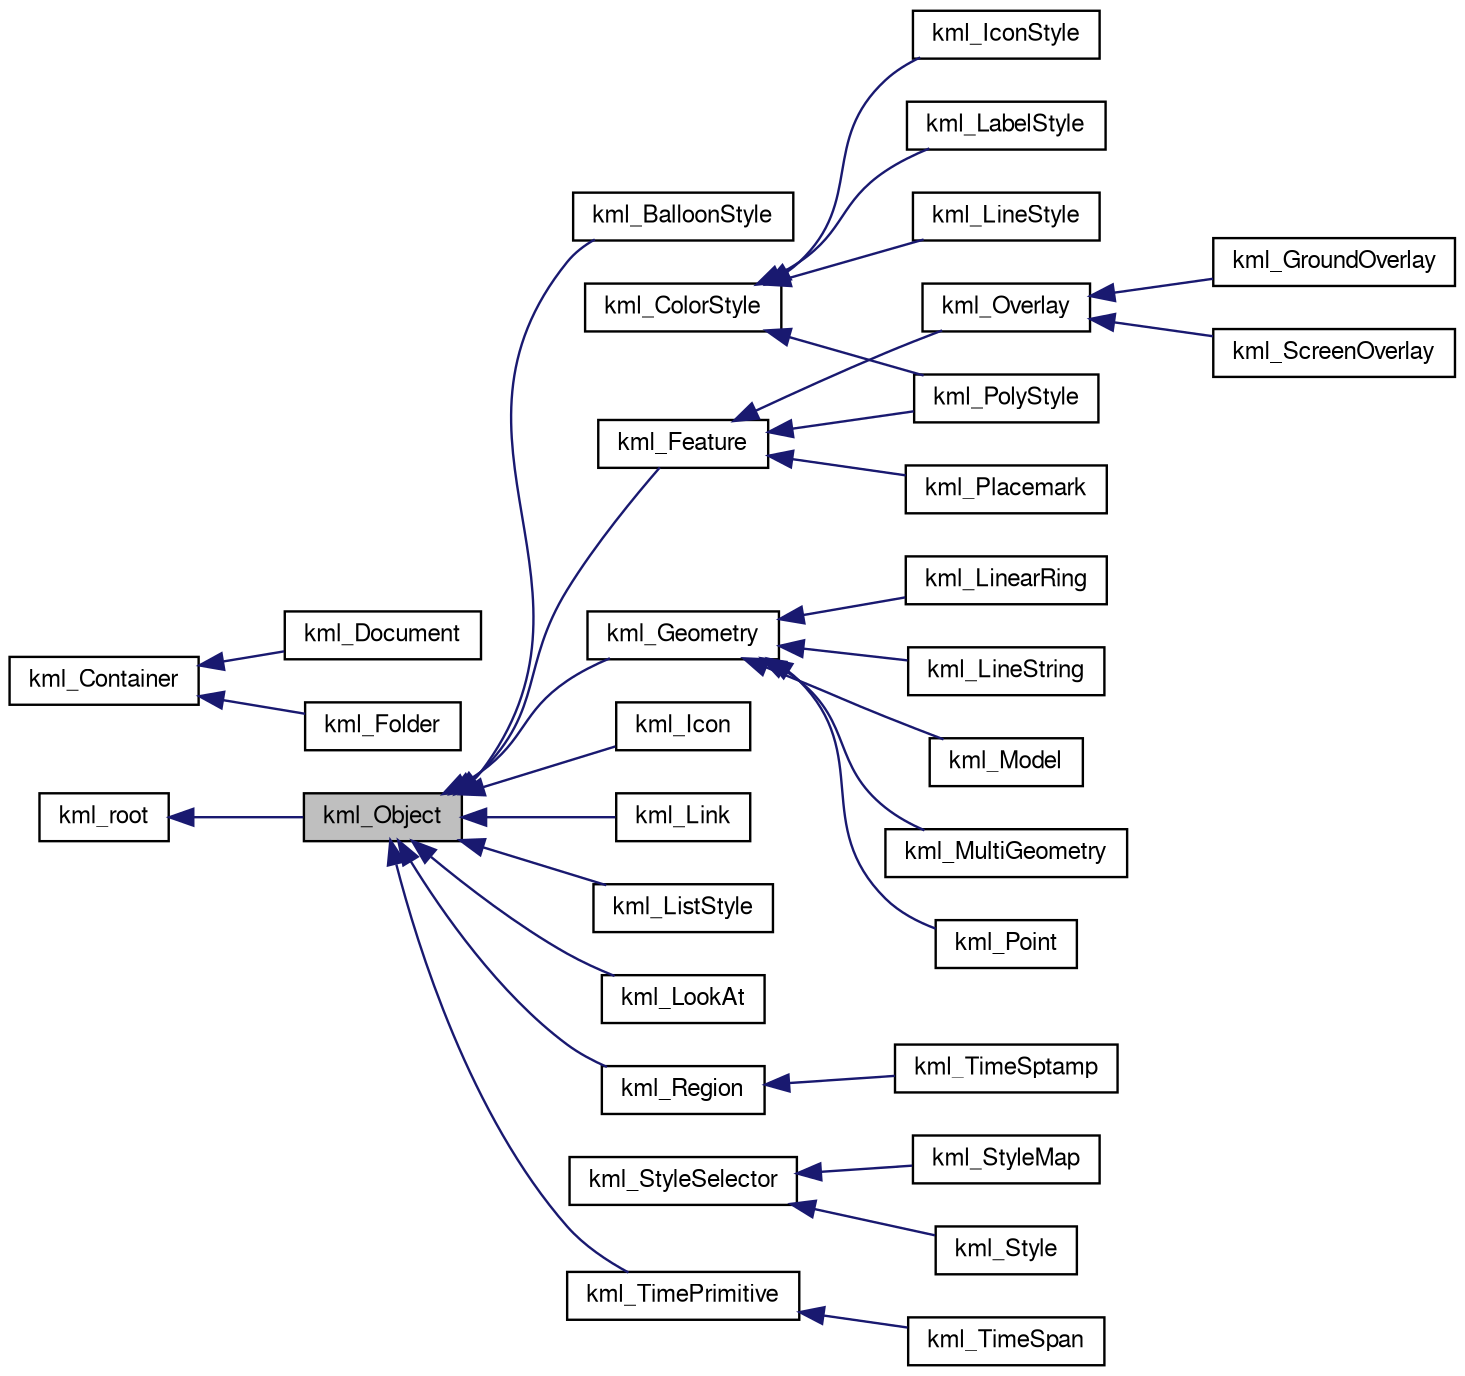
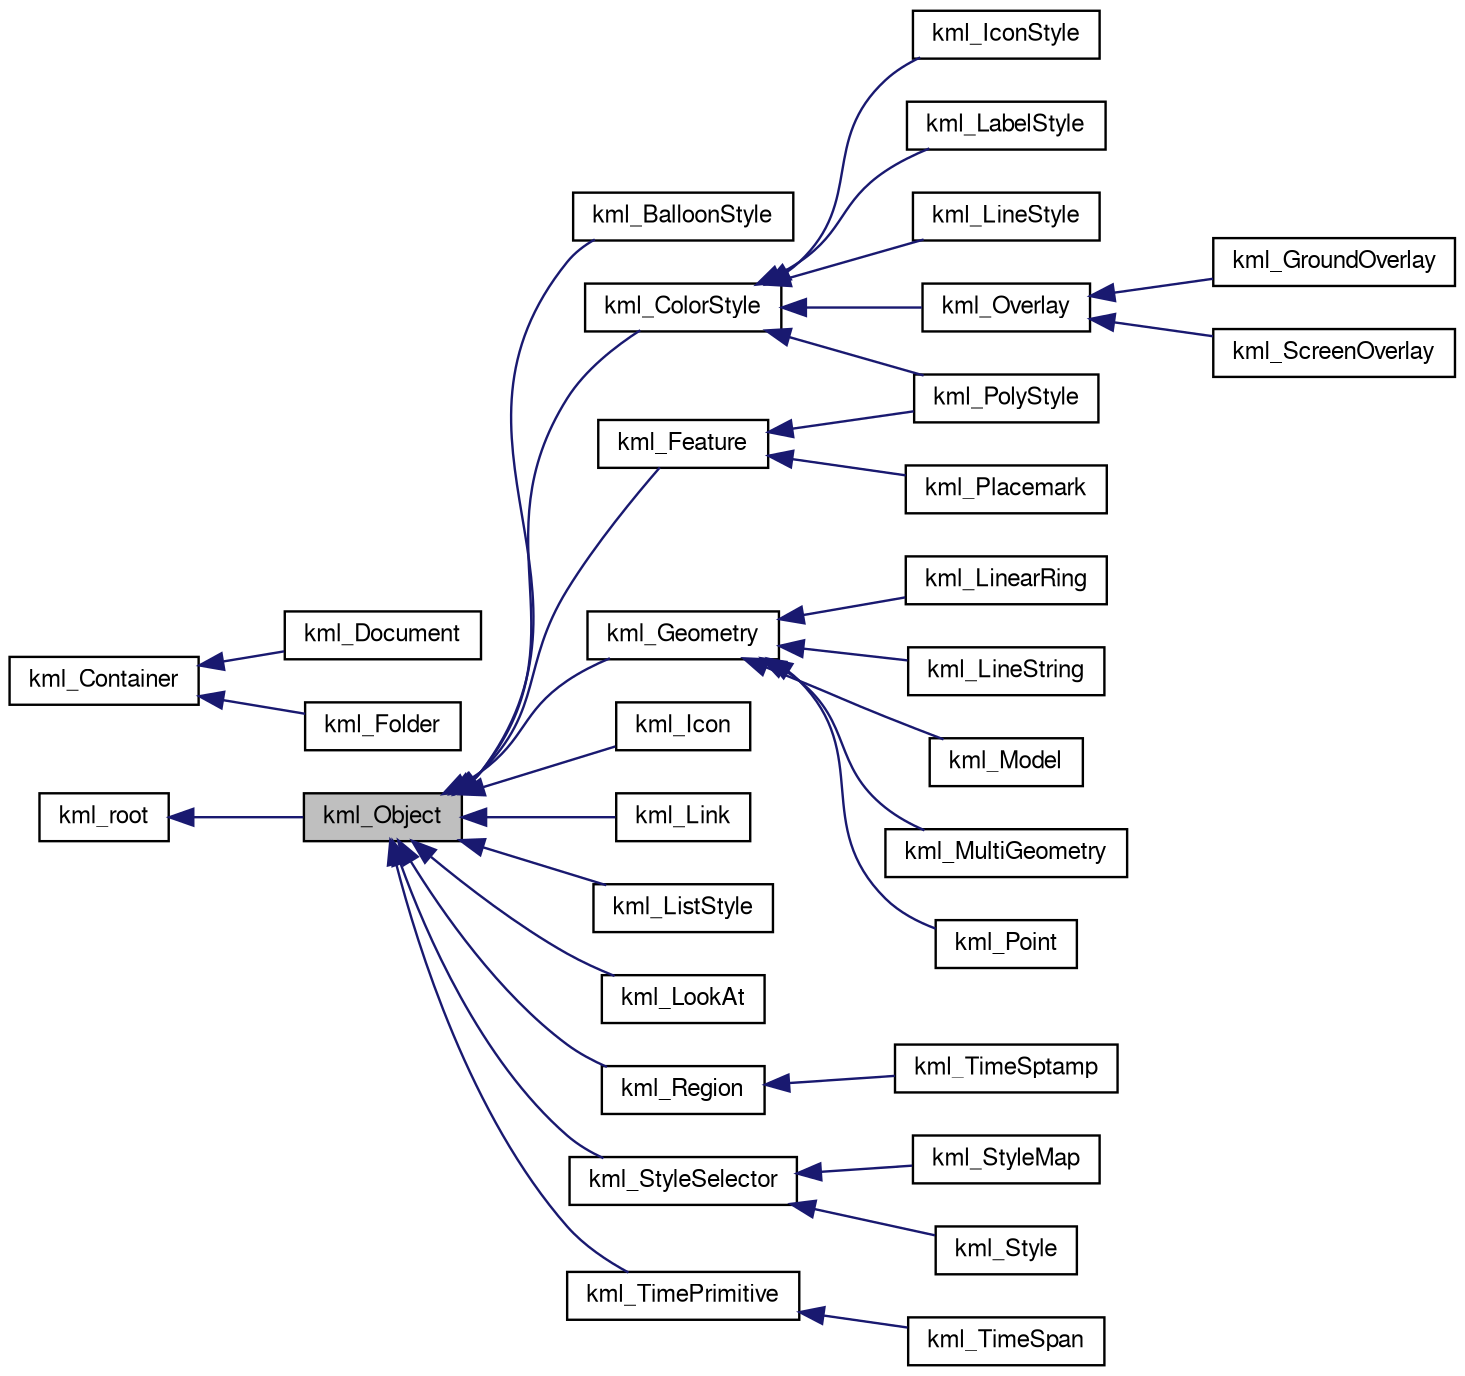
edge "kml_Overlay" -> "kml_Feature": now "kml_Overlay" -> "kml_ColorStyle"
edge "kml_ColorStyle" -> "kml_Object": added
edge "kml_StyleSelector" -> "kml_Object": added
